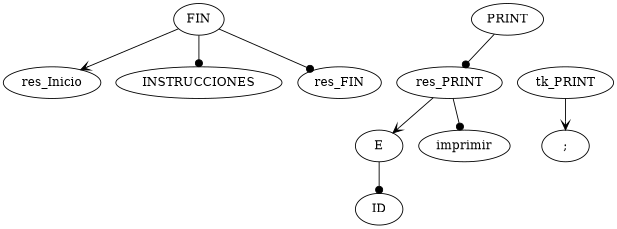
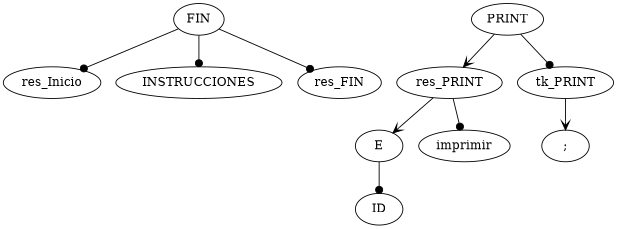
edge "FIN" -> "res_Inicio": arrowhead vee -> dot
edge "PRINT" -> "res_PRINT": arrowhead dot -> vee
edge "PRINT" -> "tk_PRINT": added
